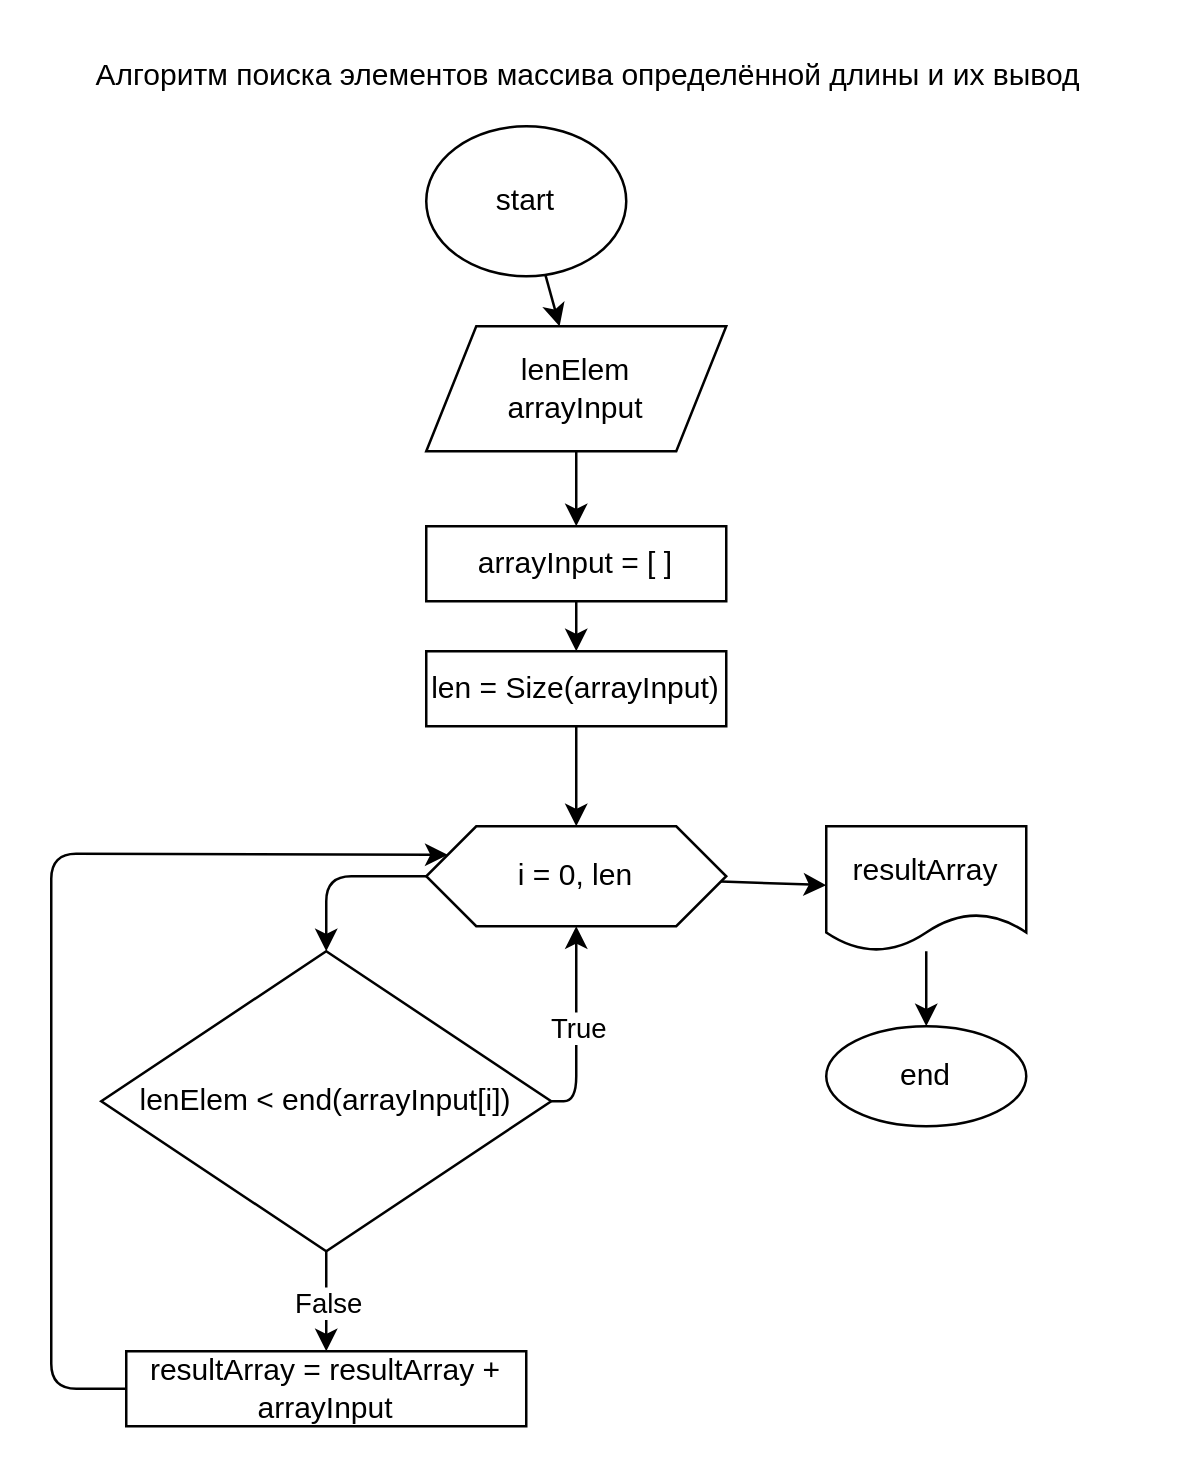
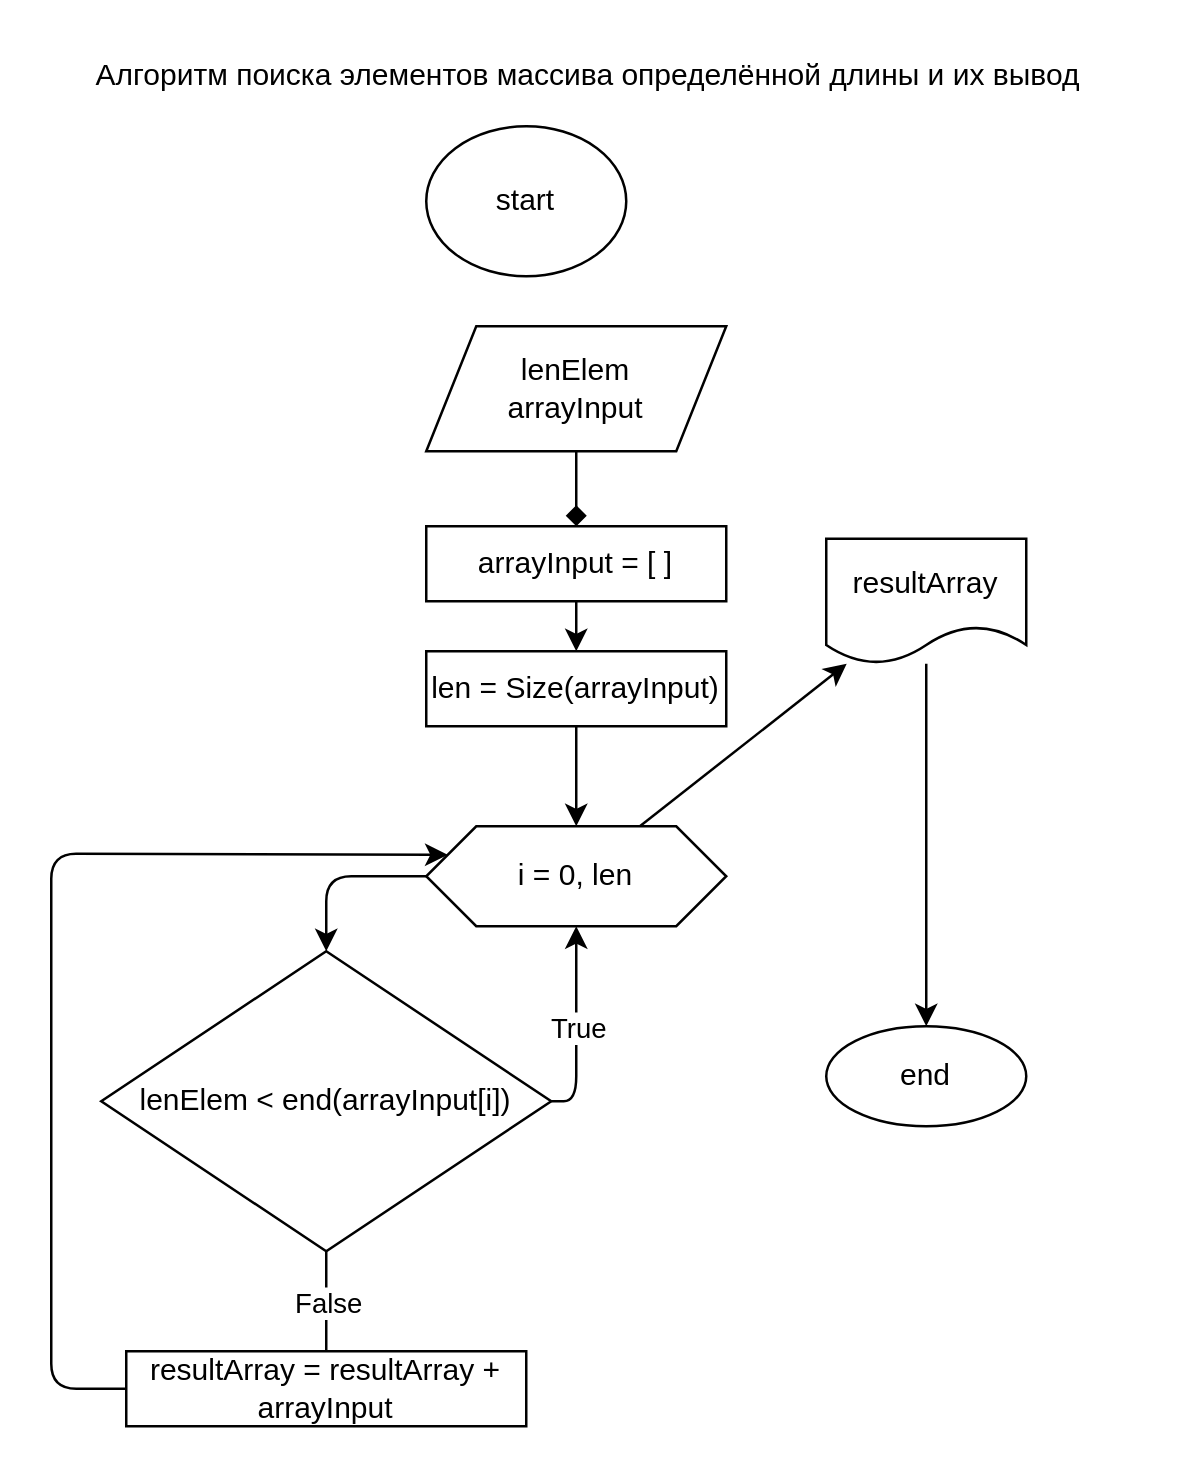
edge "start" -> "lenElem arrayInput": removed
edge "lenElem arrayInput" -> "arrayInput = [ ]": arrowhead classic -> diamond
node "resultArray": moved (926, 889) -> (926, 601)
edge "lenElem < end(arrayInput[i])" -> "resultArray = resultArray + arrayInput": arrowhead classic -> none
